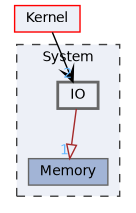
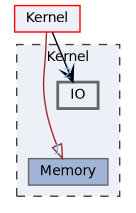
cluster "System": label "System" -> "Kernel"
edge "IO" -> "Memory": now "Kernel" -> "Memory"
